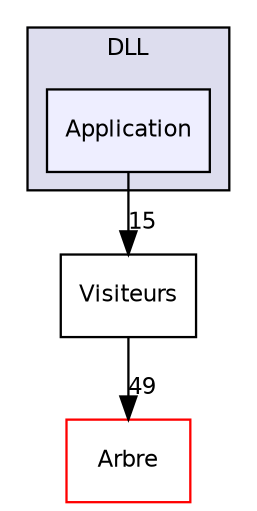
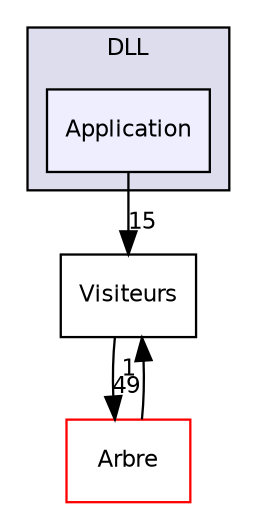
edge "Arbre" -> "Visiteurs": added
